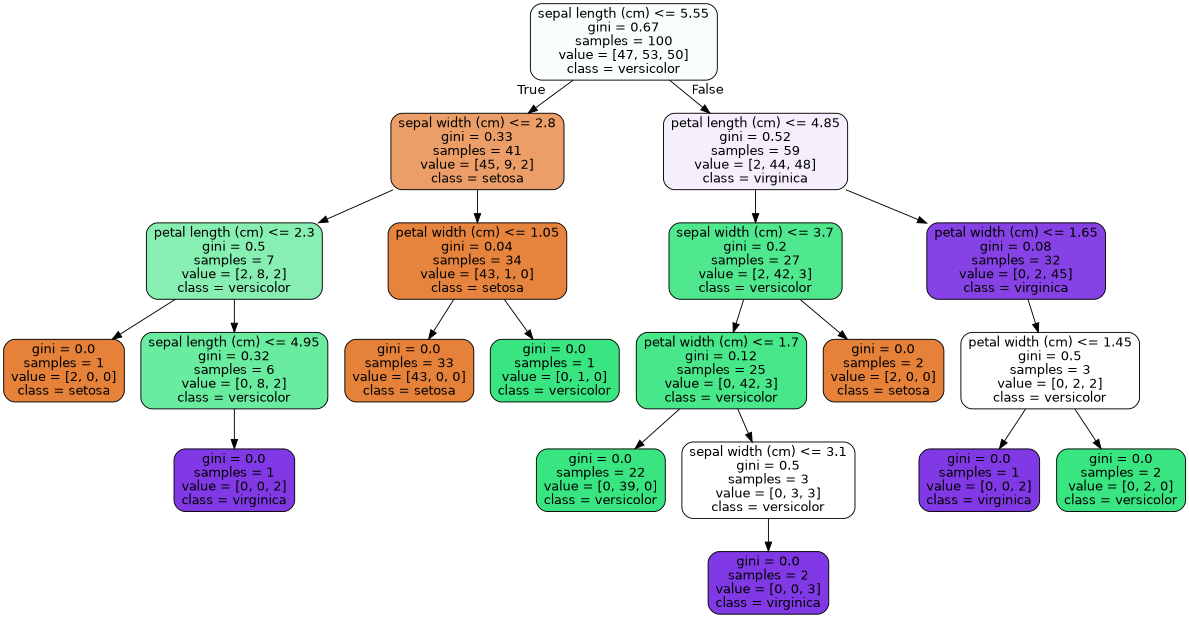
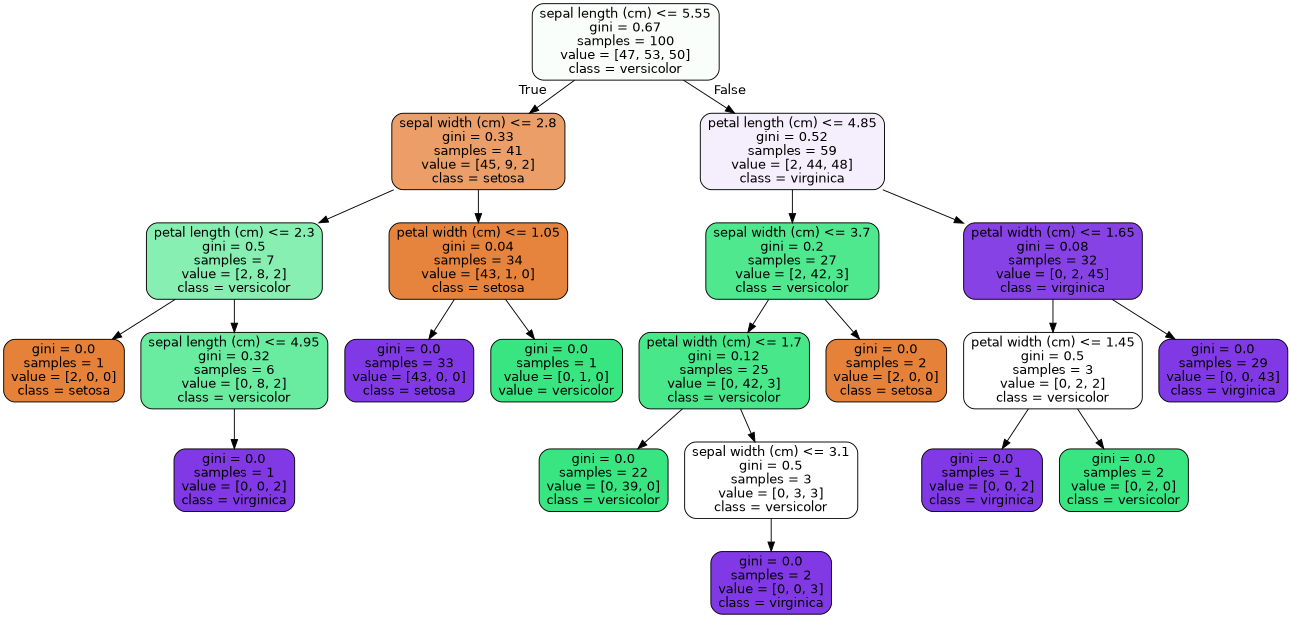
node "gini = 0.0 samples = 33 value = [43, 0, 0] class = setosa": fillcolor #e58139 -> #8139e5
node "gini = 0.0 samples = 1 value = [0, 1, 0] class = versicolor": label "gini = 0.0 samples = 1 value = [0, 1, 0] class = versicolor" -> "gini = 0.0 samples = 1 value = [0, 1, 0] value = versicolor"
node "gini = 0.0 samples = 29 value = [0, 0, 43] class = virginica": added
